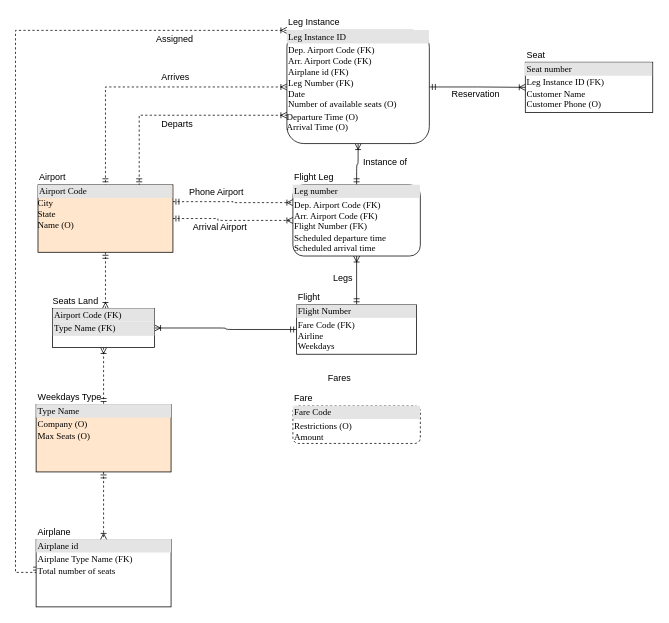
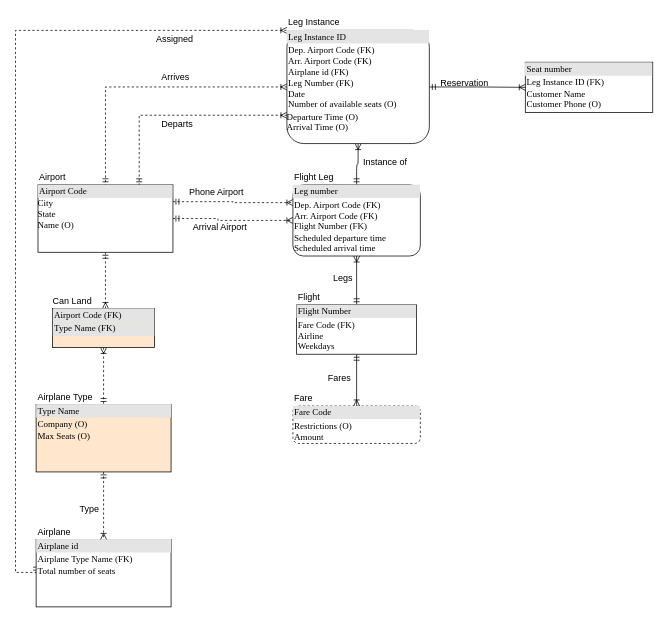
node "Seat": removed
node "Reservation": moved (480, 95) -> (469, 84)
node "Airport Code City State Name (O)": fillcolor #ffe6cc -> #ffffff
node "Seats Land": label "Seats Land" -> "Can Land"
node "Airport Code (FK) Type Name (FK)": fillcolor #ffffff -> #ffe6cc
edge "Airport Code (FK) Type Name (FK)" -- "Flight Number Fare Code (FK) Airline Weekdays": now "Fare Code Restrictions (O) Amount" -- "Flight Number Fare Code (FK) Airline Weekdays"
node "Weekdays Type": label "Weekdays Type" -> "Airplane Type"
node "Type": added
